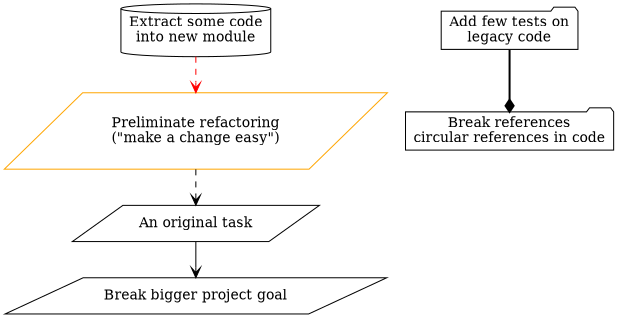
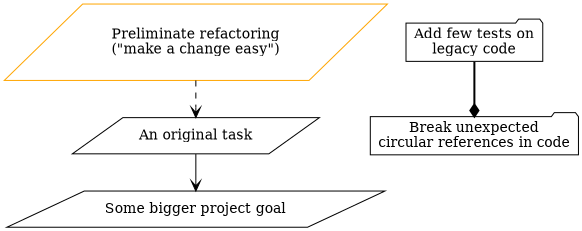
node "Extract some code into new module": removed
node "Break references circular references in code": label "Break references circular references in code" -> "Break unexpected circular references in code"
node "Break bigger project goal": label "Break bigger project goal" -> "Some bigger project goal"
